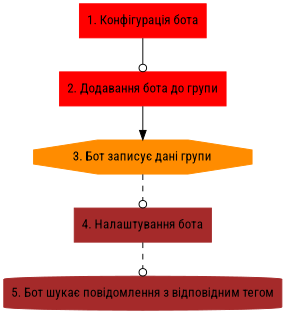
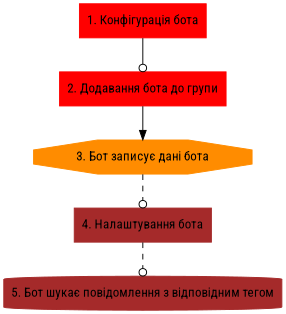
node "3. Бот записує дані групи": label "3. Бот записує дані групи" -> "3. Бот записує дані бота"
